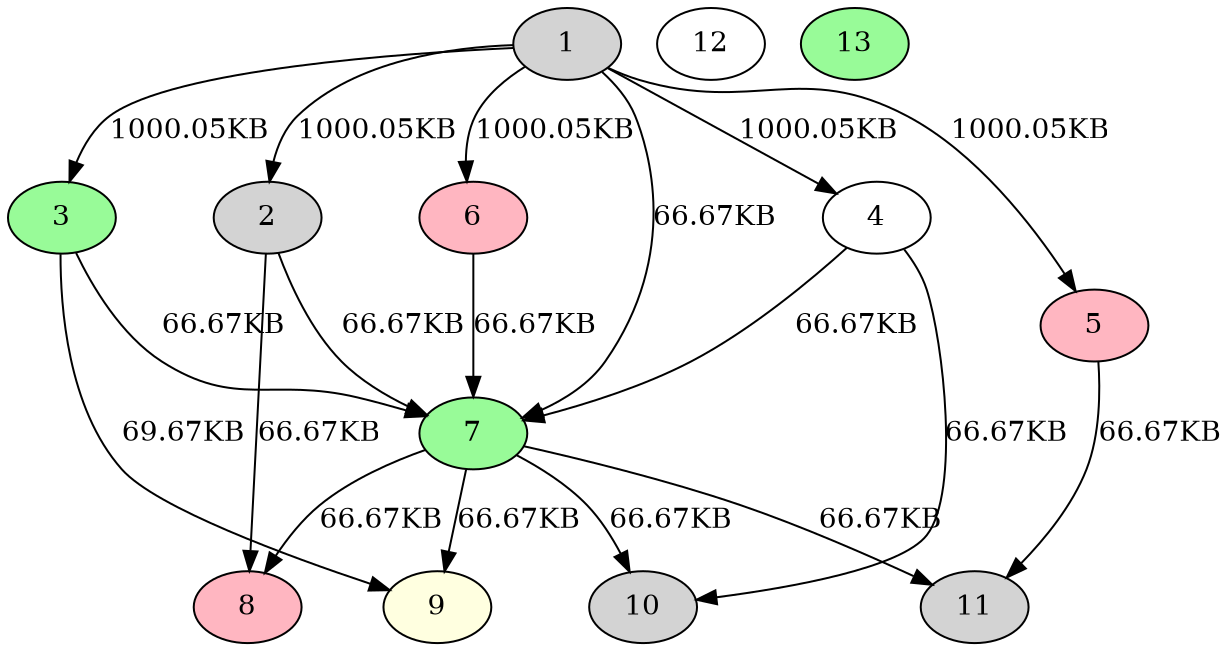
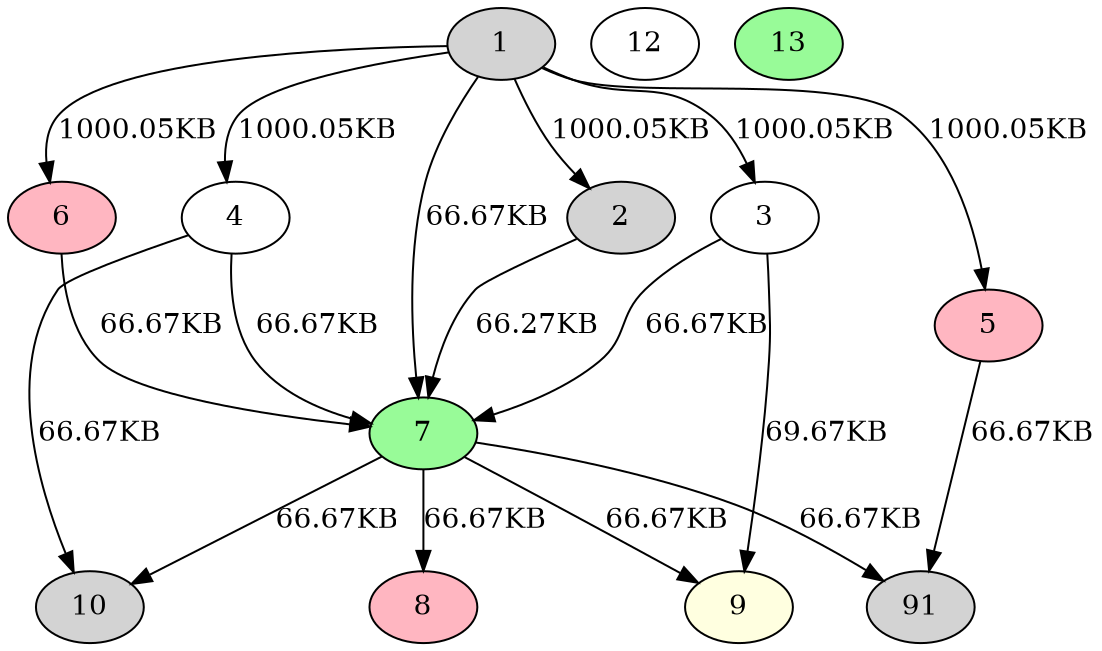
node "3": fillcolor palegreen -> white
edge "2" -> "7": label "66.67KB" -> "66.27KB"
edge "2" -> "8": removed, label "66.67KB"
node "11": label "11" -> "91"
